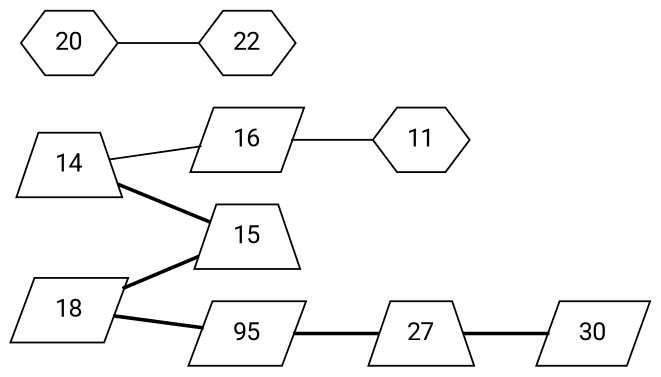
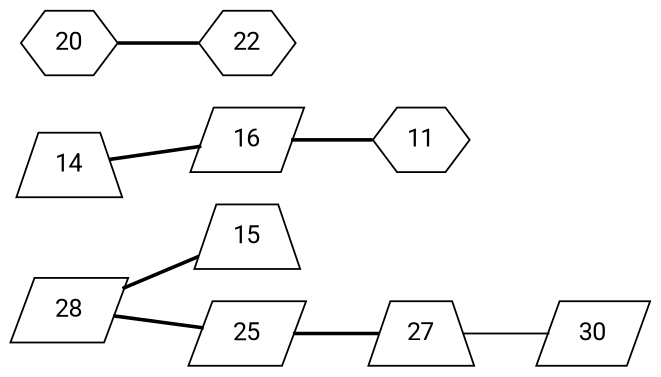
edge "20" -- "22": style solid -> bold
edge "16" -- "11": style solid -> bold
edge "16" -- "14": style solid -> bold
edge "14" -- "15": removed
node "18": label "18" -> "28"
node "95": label "95" -> "25"
edge "27" -- "30": style bold -> solid
